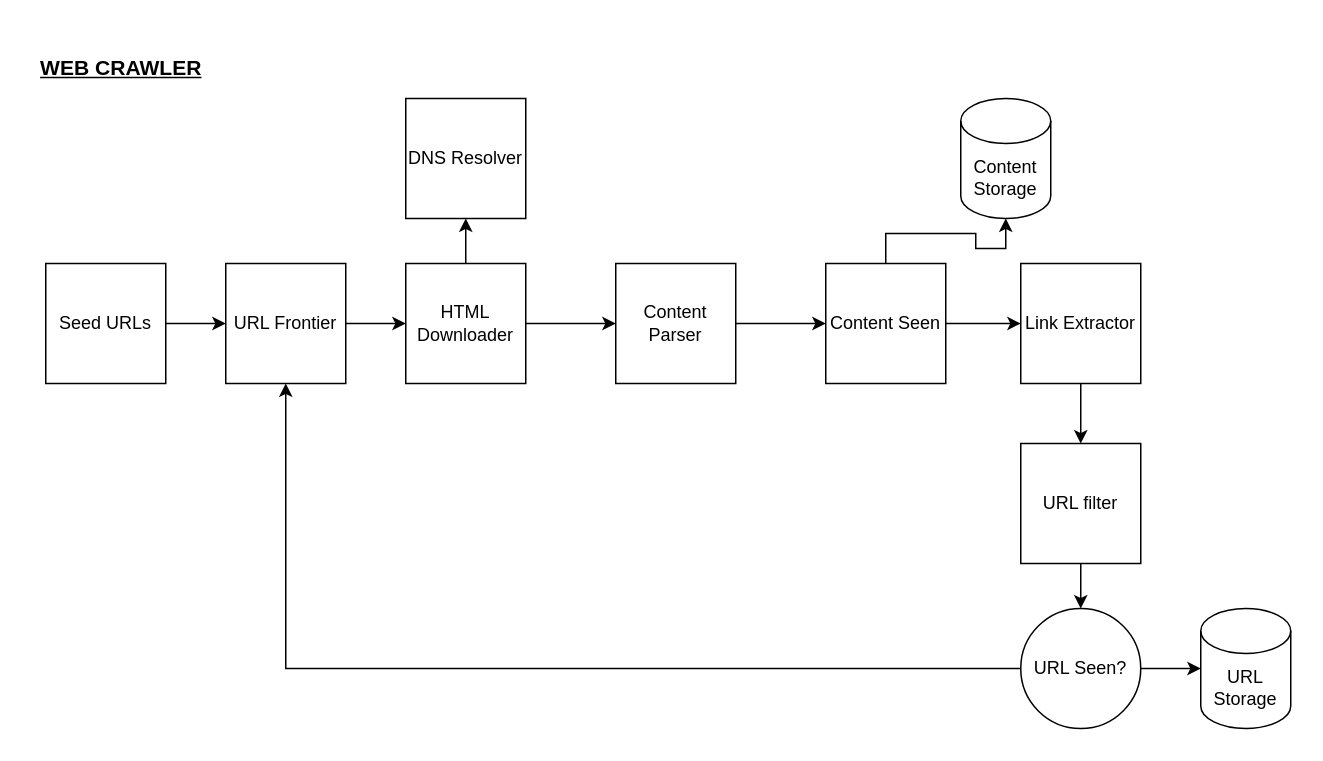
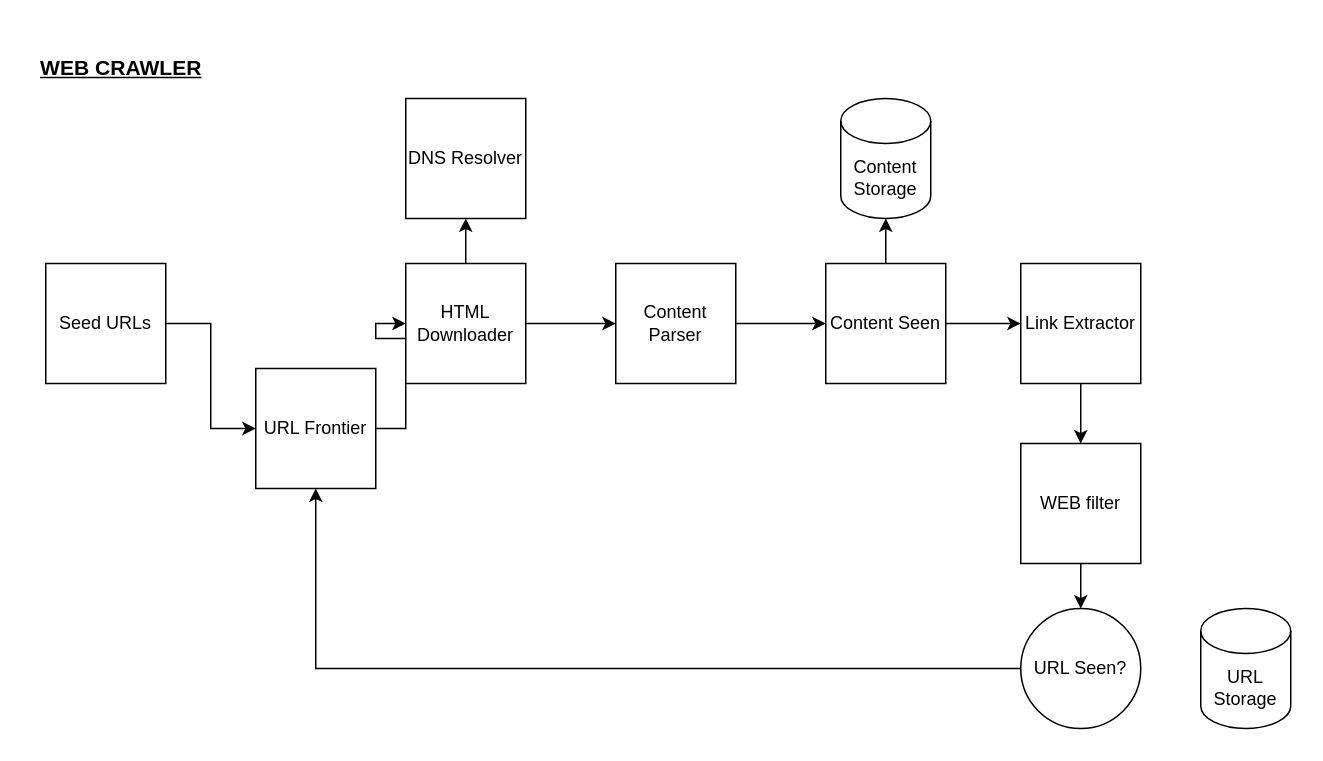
node "Content Storage": moved (1006, 158) -> (886, 158)
node "URL Frontier": moved (286, 323) -> (316, 428)
node "URL filter": label "URL filter" -> "WEB filter"
edge "URL Seen?" -> "URL Storage": removed
